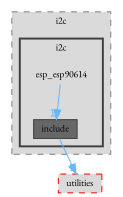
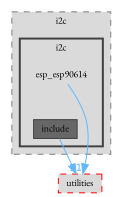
edge "esp_esp90614" -> "include": now "esp_esp90614" -> "utilities"
